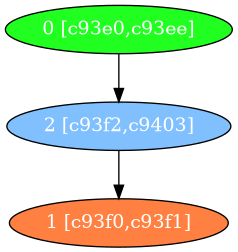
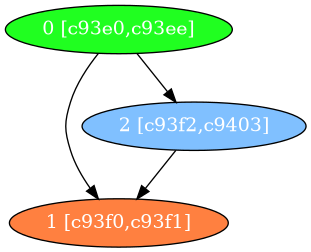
edge "0 [c93e0,c93ee]" -> "1 [c93f0,c93f1]": added
